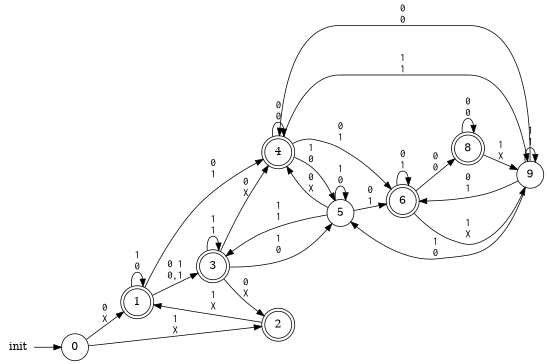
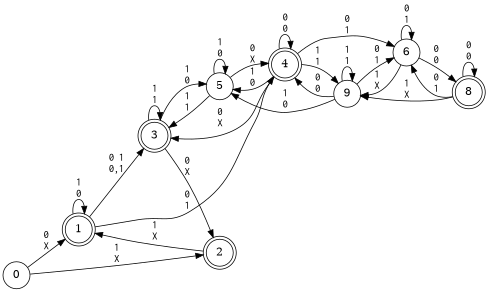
node "6": shape doublecircle -> circle
edge "5" -> "6": now "8" -> "6"
edge "3" -> "4": reversed
node "init": removed
